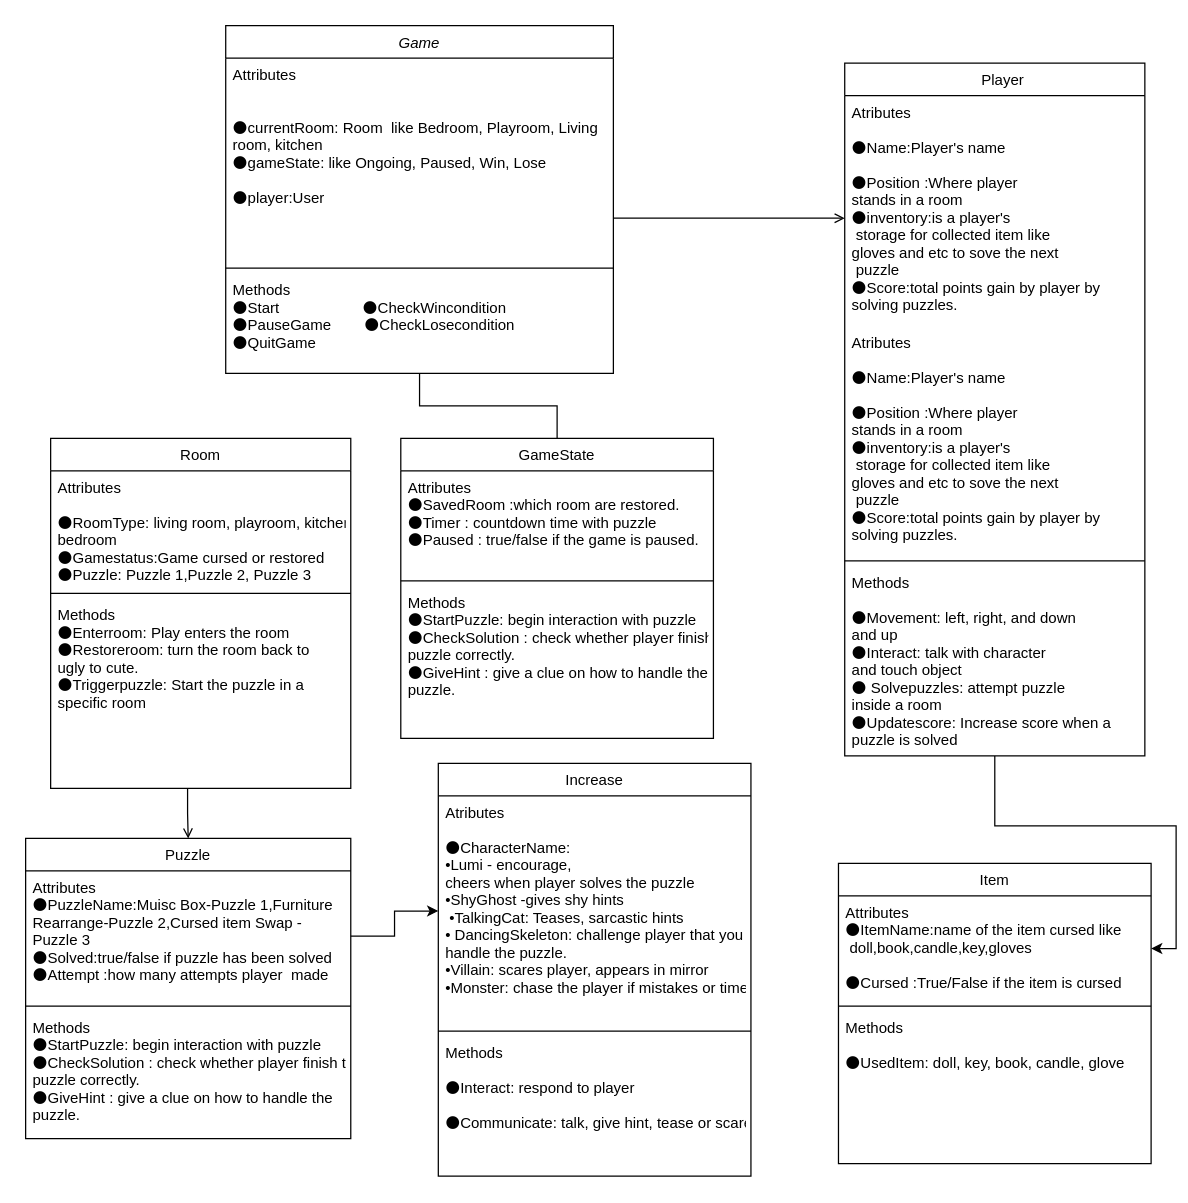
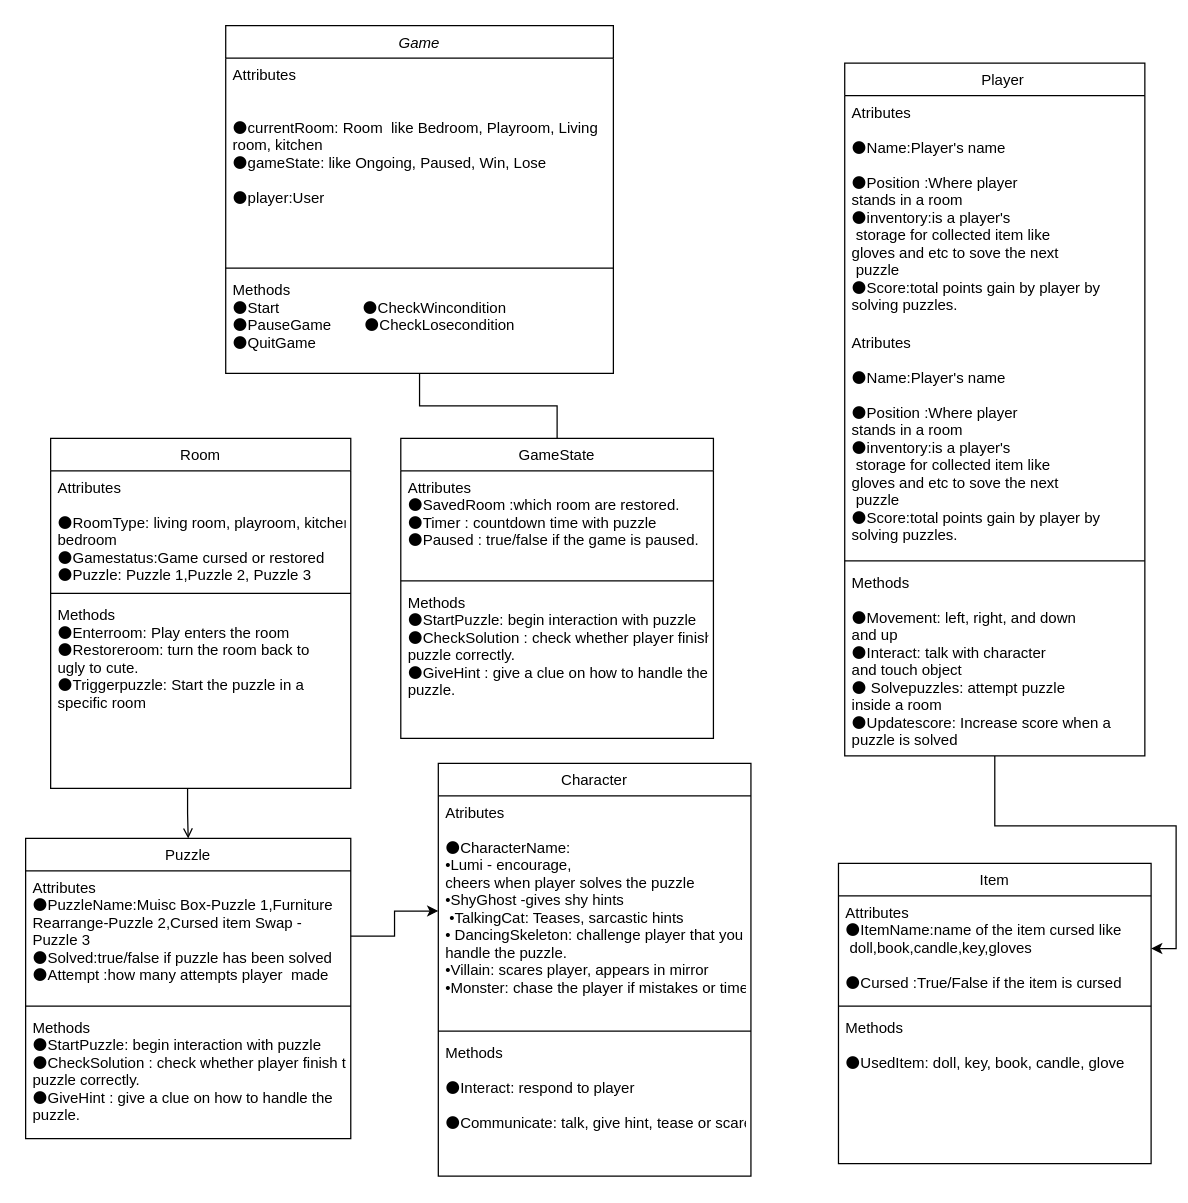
edge "Game" -> "Player": removed
node "Increase": label "Increase" -> "Character"
